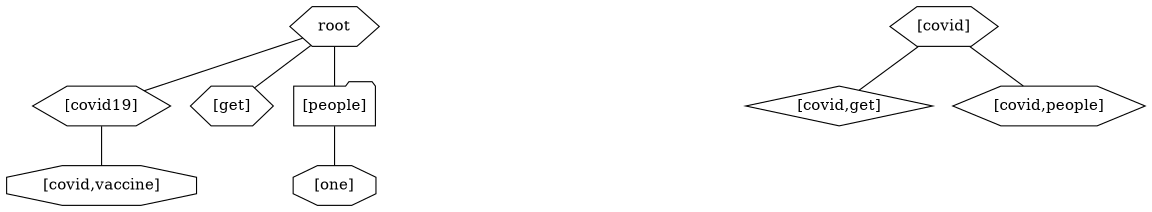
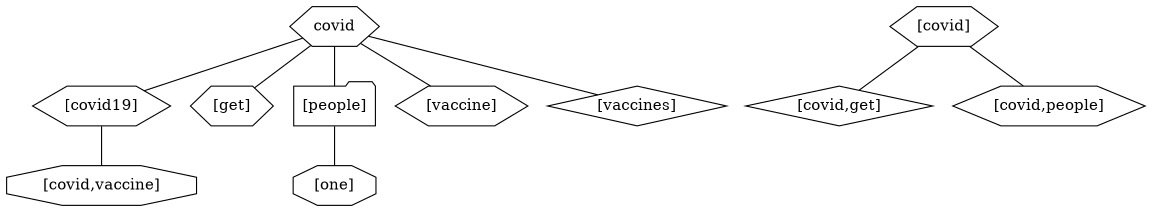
node "root": label "root" -> "covid"
node "[vaccine]": added
node "[vaccines]": added
